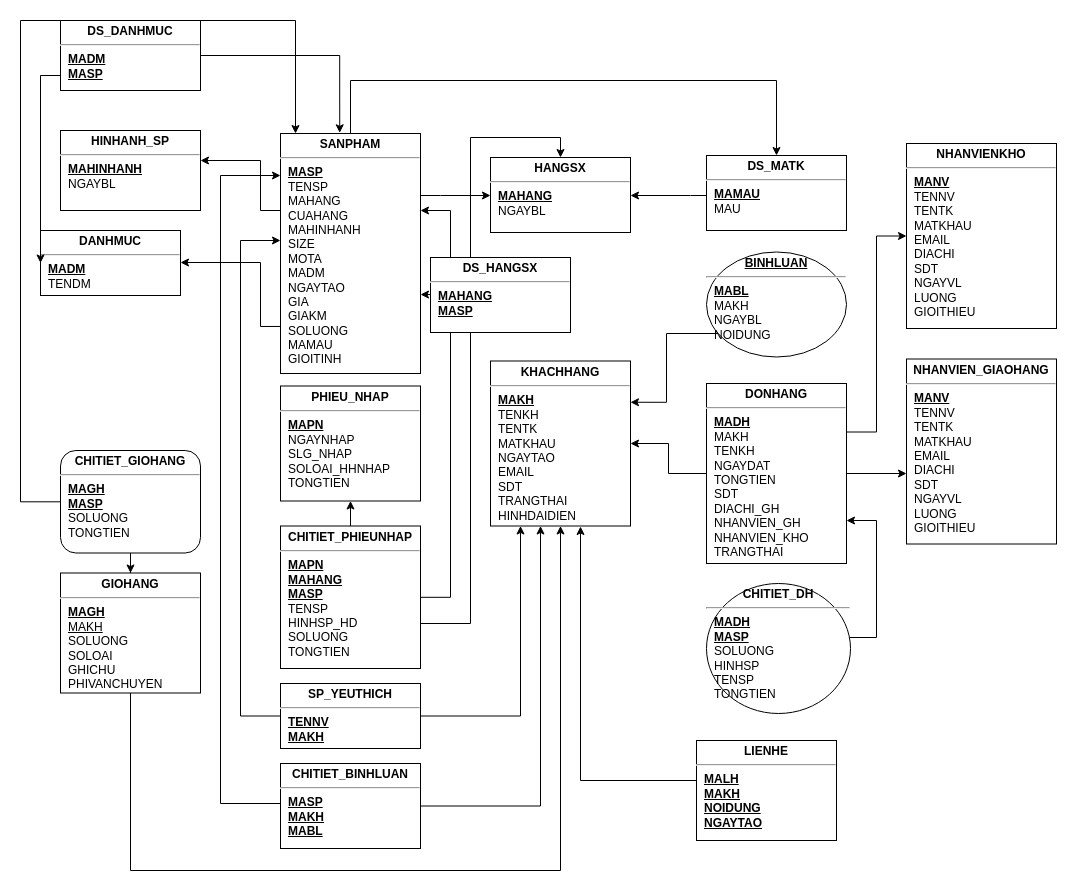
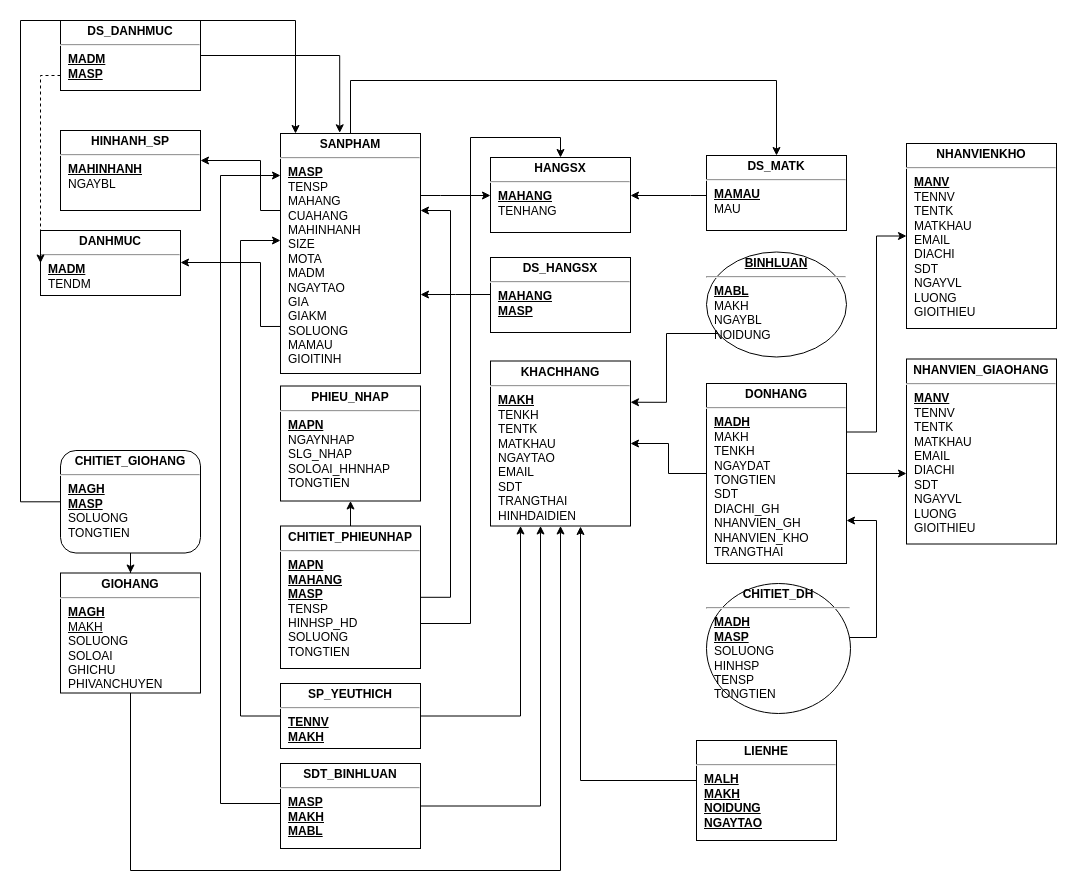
edge "DS_DANHMUC MADM MASP" -> "DANHMUC MADM TENDM": style solid -> dashed
node "HANGSX MAHANG NGAYBL": label "HANGSX MAHANG NGAYBL" -> "HANGSX MAHANG TENHANG"
node "DS_HANGSX MAHANG MASP": moved (501, 295) -> (561, 295)
node "CHITIET_BINHLUAN MASP MAKH MABL": label "CHITIET_BINHLUAN MASP MAKH MABL" -> "SDT_BINHLUAN MASP MAKH MABL"
